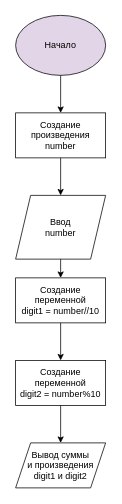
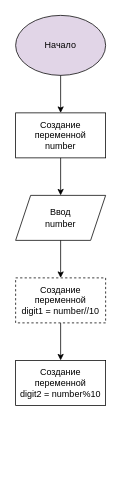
node "Создание произведения number": label "Создание произведения number" -> "Создание переменной number"
node "Ввод number": size 90x64 -> 90x45
node "Создание переменной digit1 = number//10": style solid -> dashed
edge "Создание переменной digit2 = number%10" -> "Вывод суммы и произведения digit1 и digit2": removed
node "Вывод суммы и произведения digit1 и digit2": removed
